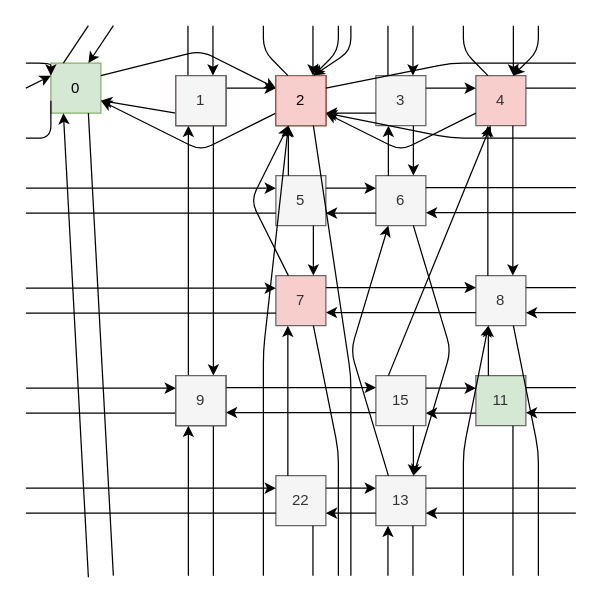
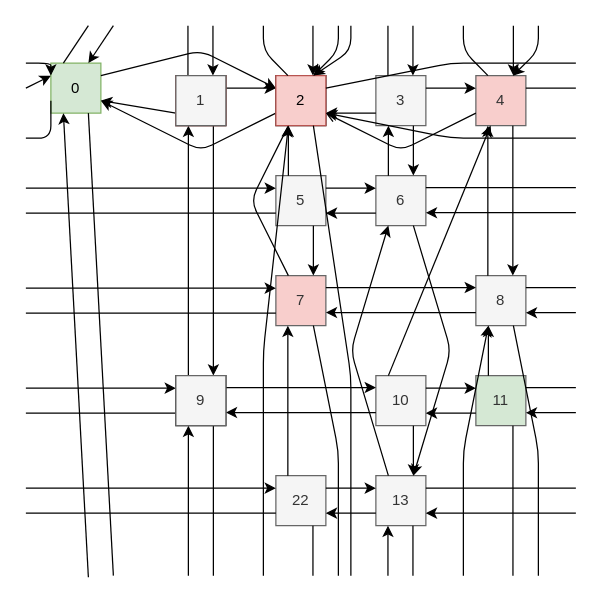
edge "4" -> "2": arrowhead classic -> open
edge "7" -> "2": arrowhead classic -> none
node "15": label "15" -> "10"
